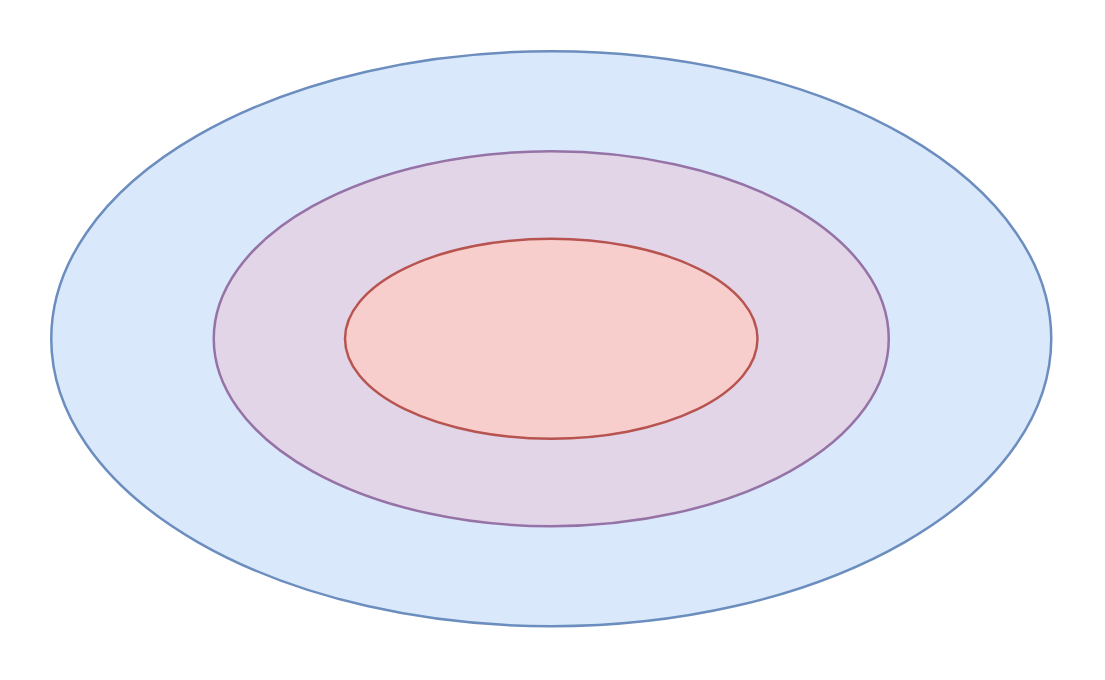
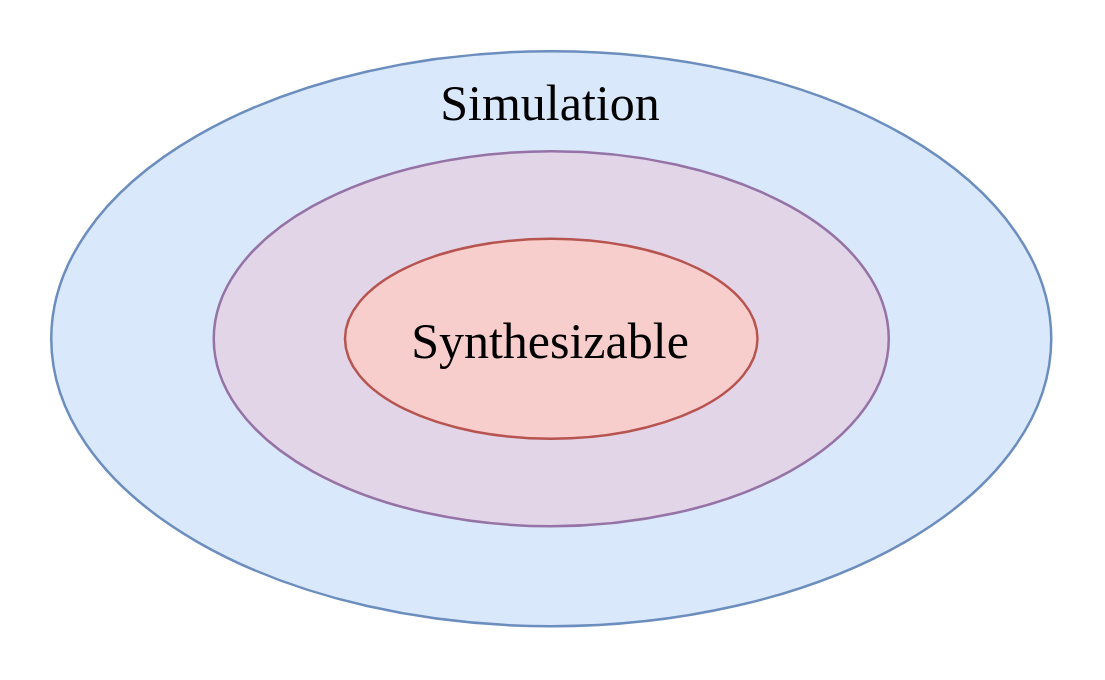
node "Simulation": added
node "Synthesizable": added
